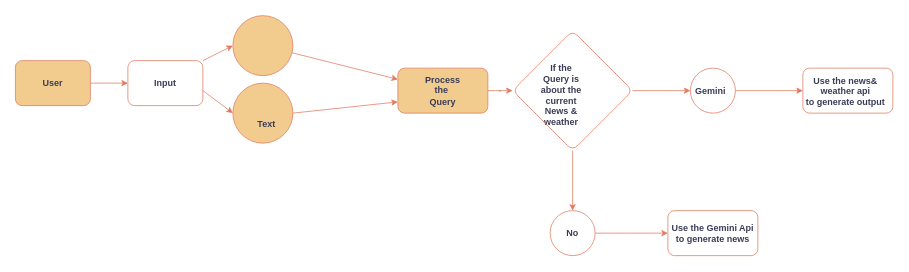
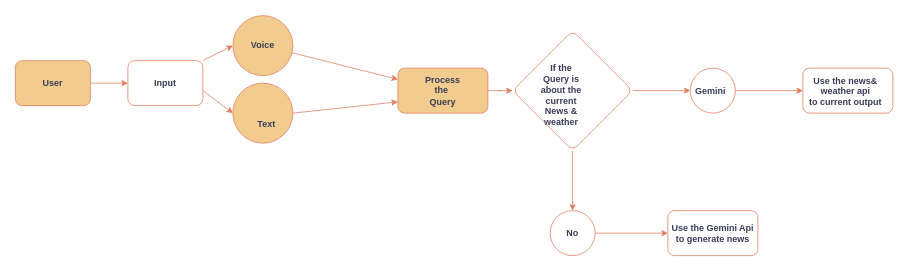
node "Voice": added
node "Use the news& weather api to generate output": label "Use the news& weather api to generate output" -> "Use the news& weather api to current output"
